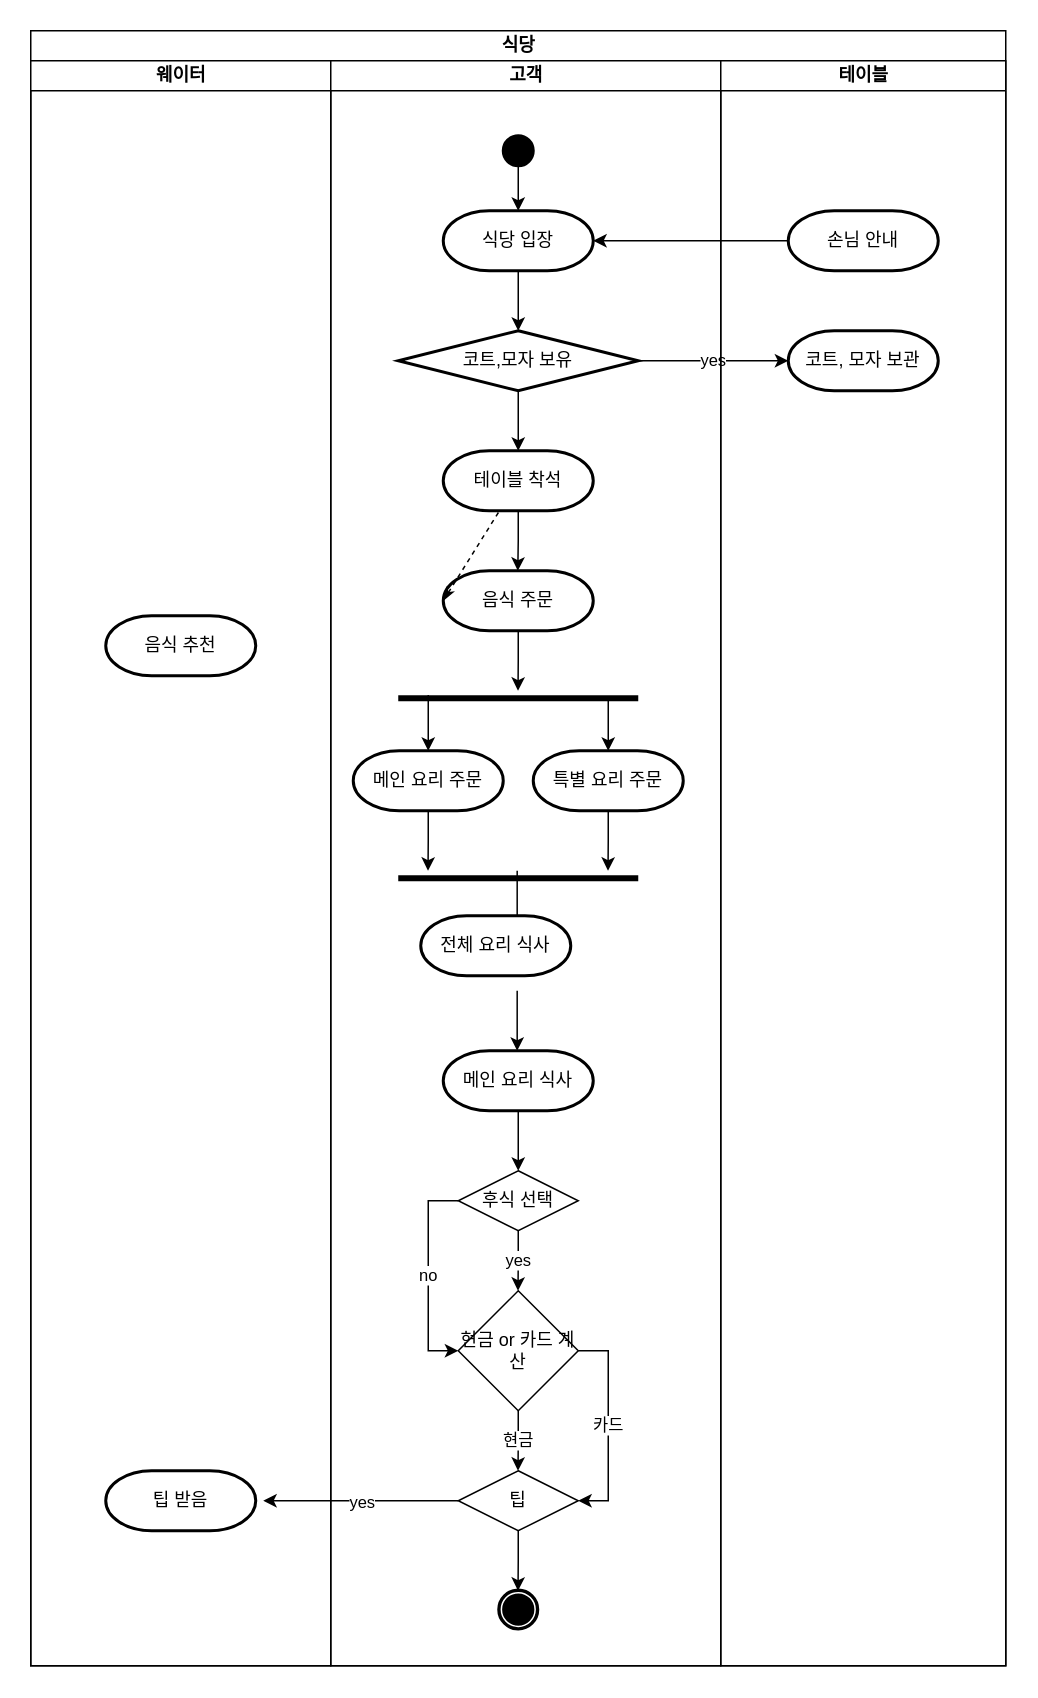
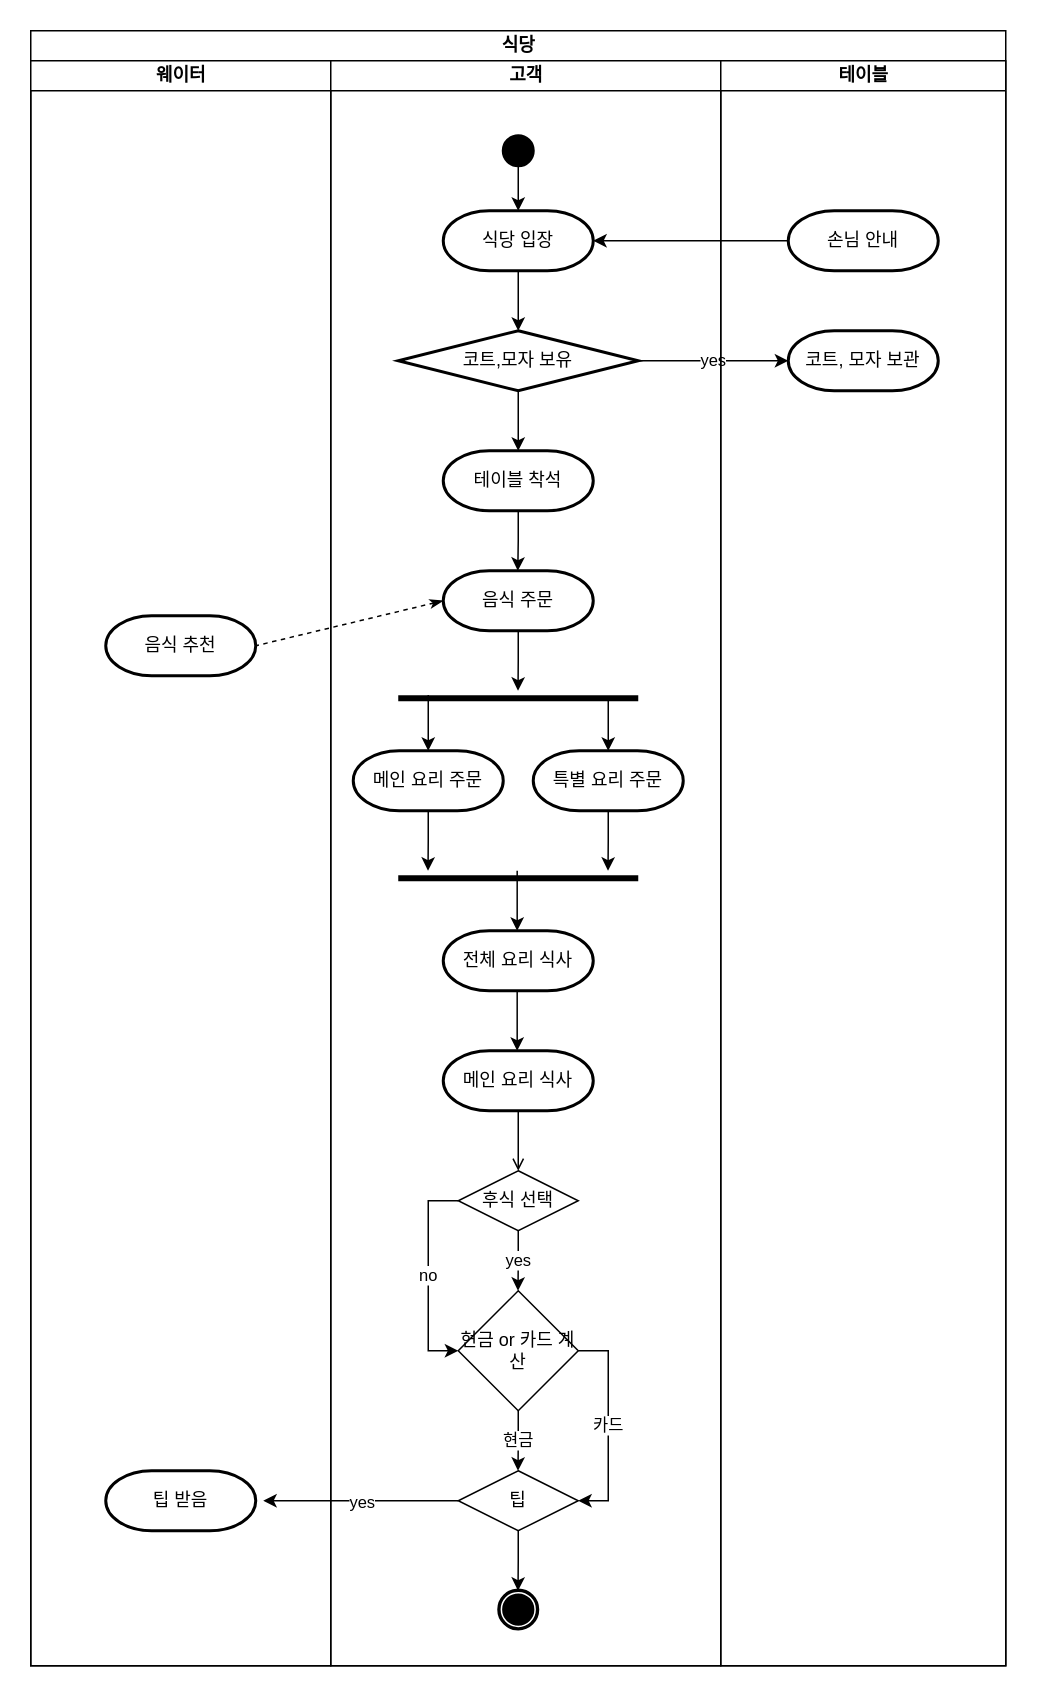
edge "테이블 착석" -> "음식 주문": now "음식 추천" -> "음식 주문"
node "전체 요리 식사": moved (496, 946) -> (518, 961)
edge "메인 요리 식사" -> "후식 선택": arrowhead classic -> open
